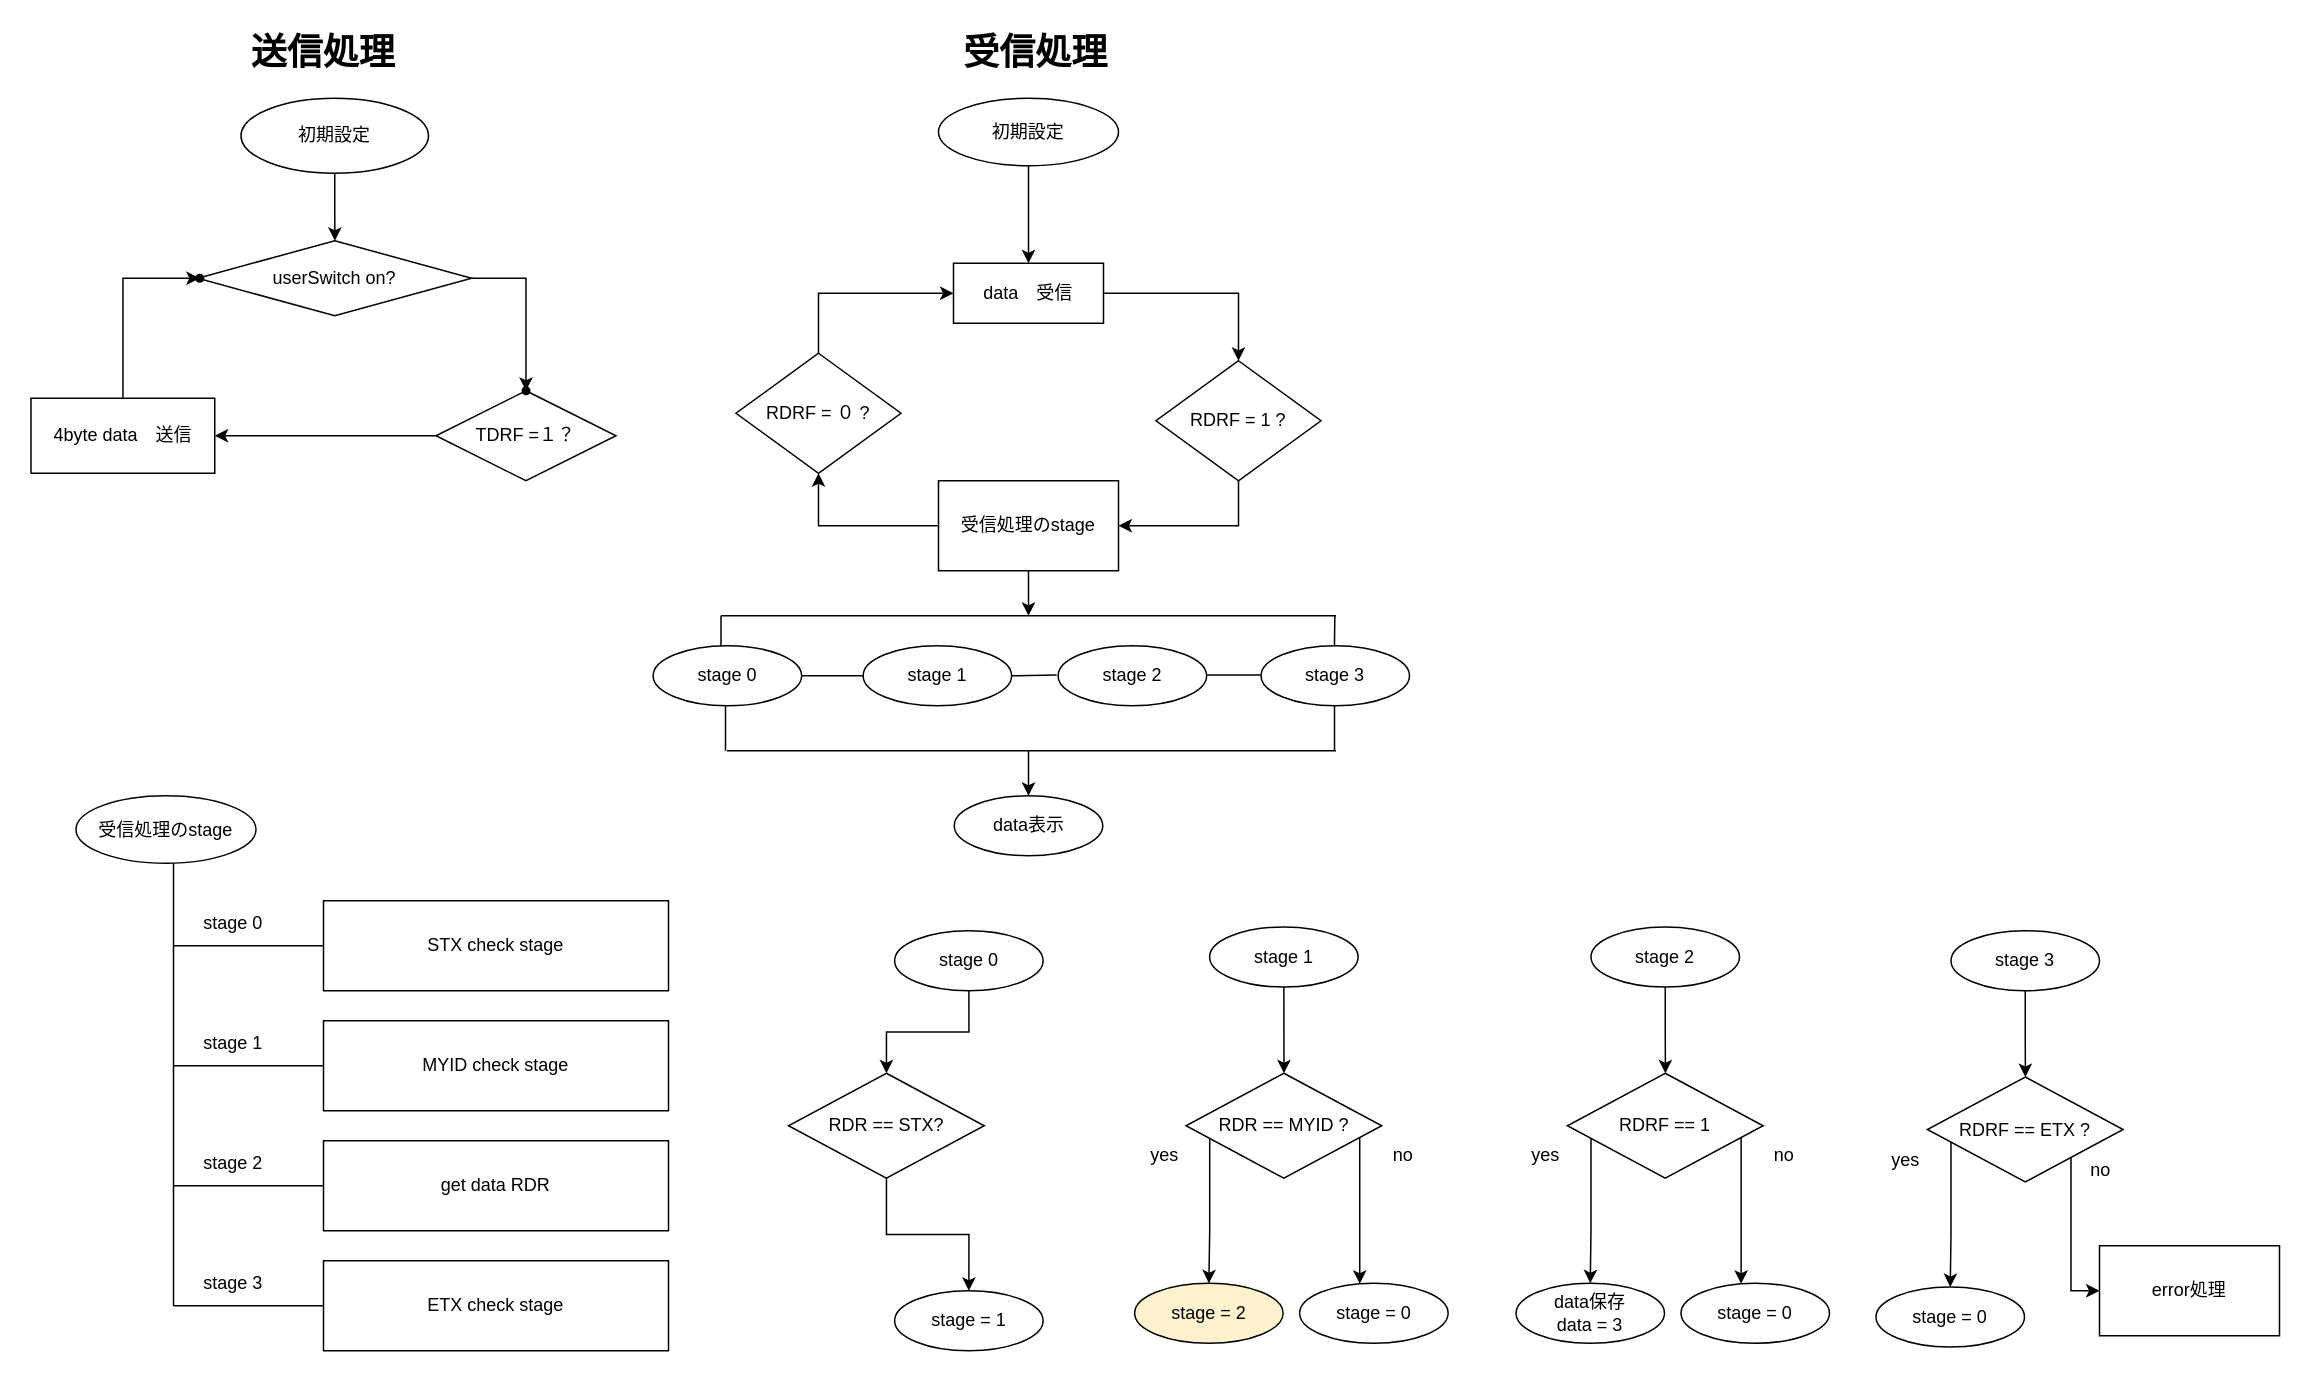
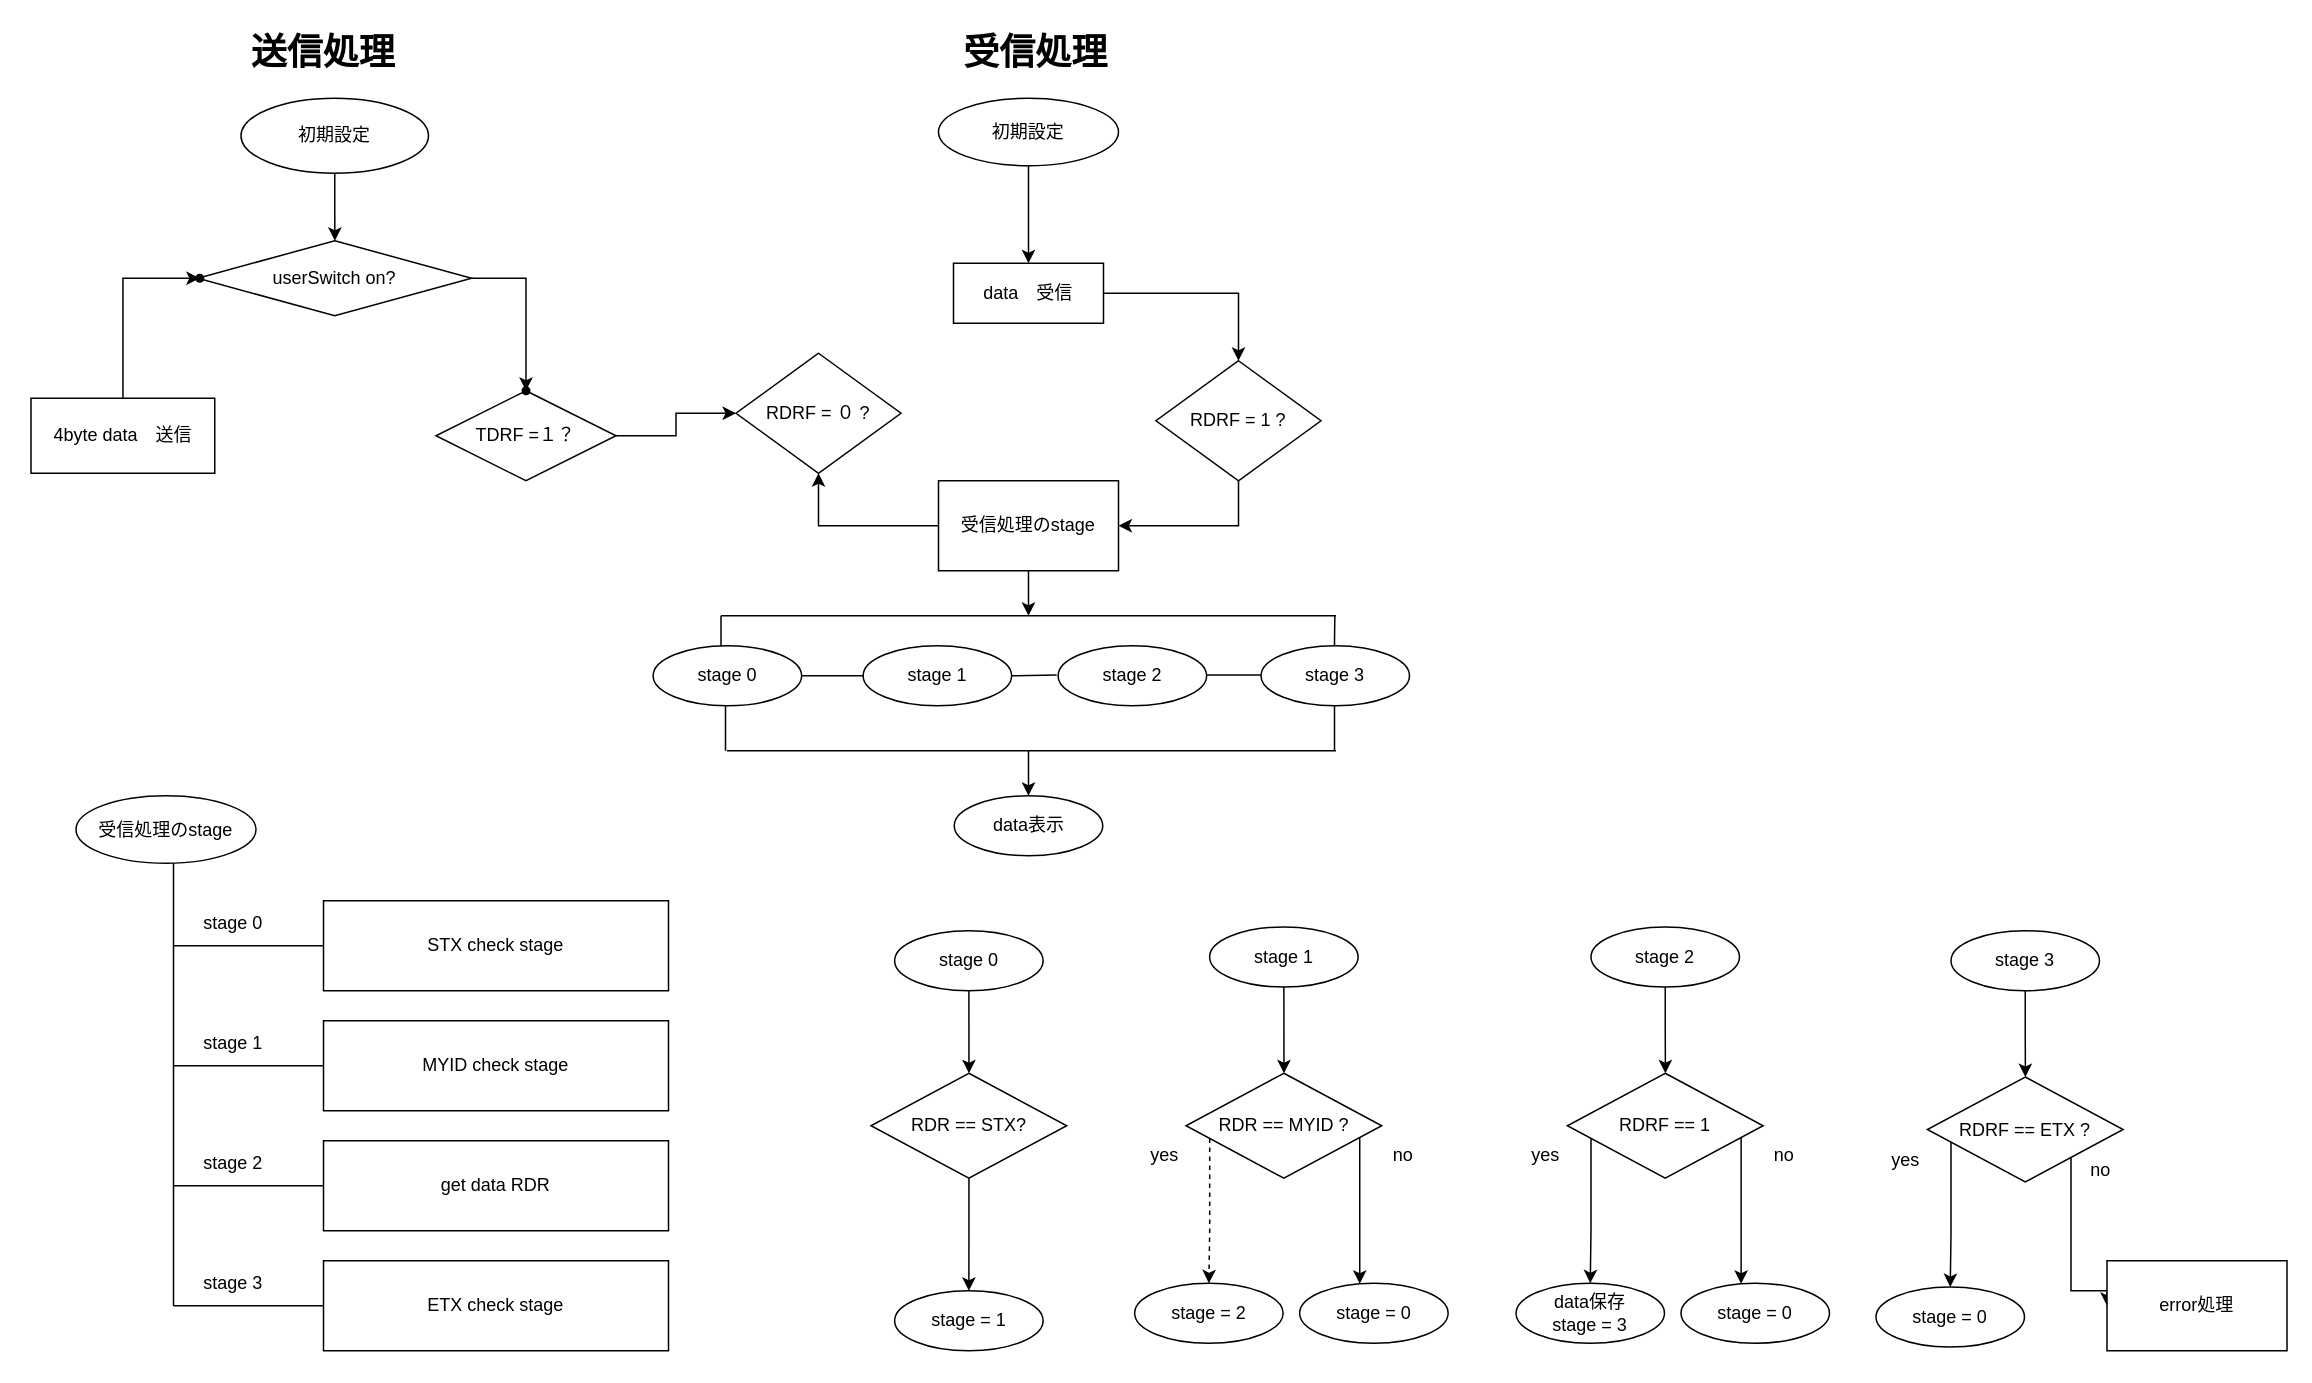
edge "RDRF = ０ ?" -> "data 受信": removed
edge "TDRF =１？" -> "4byte data 送信": now "TDRF =１？" -> "RDRF = ０ ?"
node "RDR == STX?": moved (886, 1126) -> (969, 1126)
edge "RDR == MYID ?" -> "stage = 2": style solid -> dashed
node "error処理": moved (2189, 1291) -> (2197, 1306)
node "stage = 2": fillcolor #fff2cc -> #ffffff
node "data保存 data = 3": label "data保存 data = 3" -> "data保存 stage = 3"
